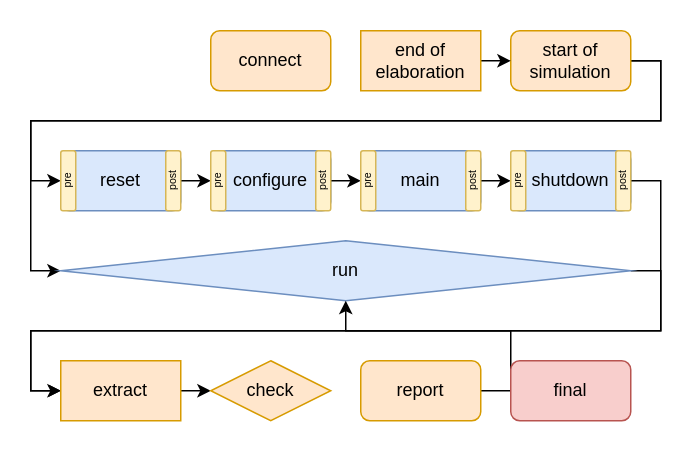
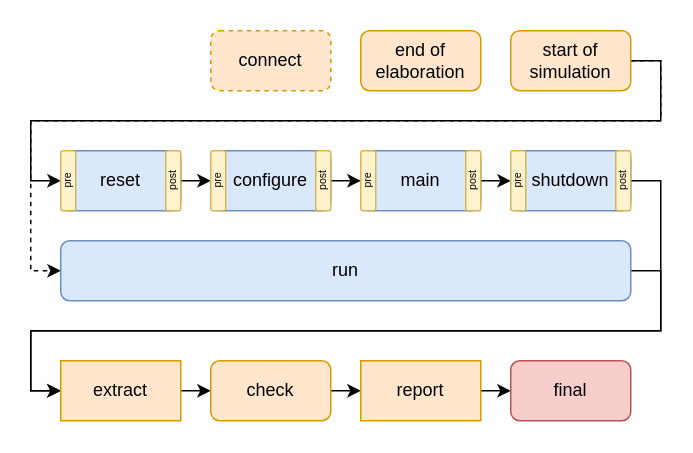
node "connect": style solid -> dashed
node "end of elaboration": shape rectangle -> rounded rectangle
edge "end of elaboration" -> "start of simulation": removed
edge "start of simulation" -> "run": style solid -> dashed
node "run": shape diamond -> rounded rectangle
edge "run" -> "extract": arrowhead open -> classic
edge "report" -> "run": now "report" -> "final"
node "check": shape diamond -> rounded rectangle
edge "check" -> "report": added
node "report": shape rounded rectangle -> rectangle
